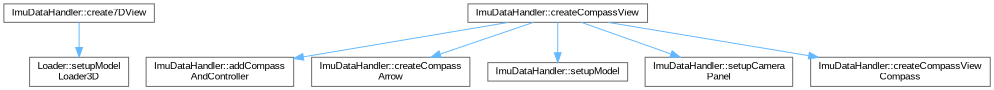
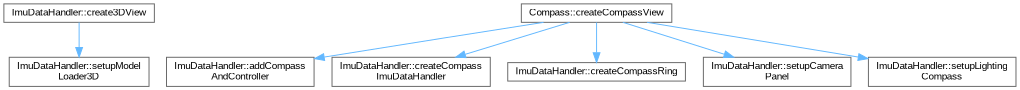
node "ImuDataHandler::create7DView": label "ImuDataHandler::create7DView" -> "ImuDataHandler::create3DView"
node "ImuDataHandler::createCompassView": label "ImuDataHandler::createCompassView" -> "Compass::createCompassView"
node "Loader::setupModel Loader3D": label "Loader::setupModel Loader3D" -> "ImuDataHandler::setupModel Loader3D"
node "ImuDataHandler::createCompass Arrow": label "ImuDataHandler::createCompass Arrow" -> "ImuDataHandler::createCompass ImuDataHandler"
node "ImuDataHandler::setupModel": label "ImuDataHandler::setupModel" -> "ImuDataHandler::createCompassRing"
node "ImuDataHandler::createCompassView Compass": label "ImuDataHandler::createCompassView Compass" -> "ImuDataHandler::setupLighting Compass"
